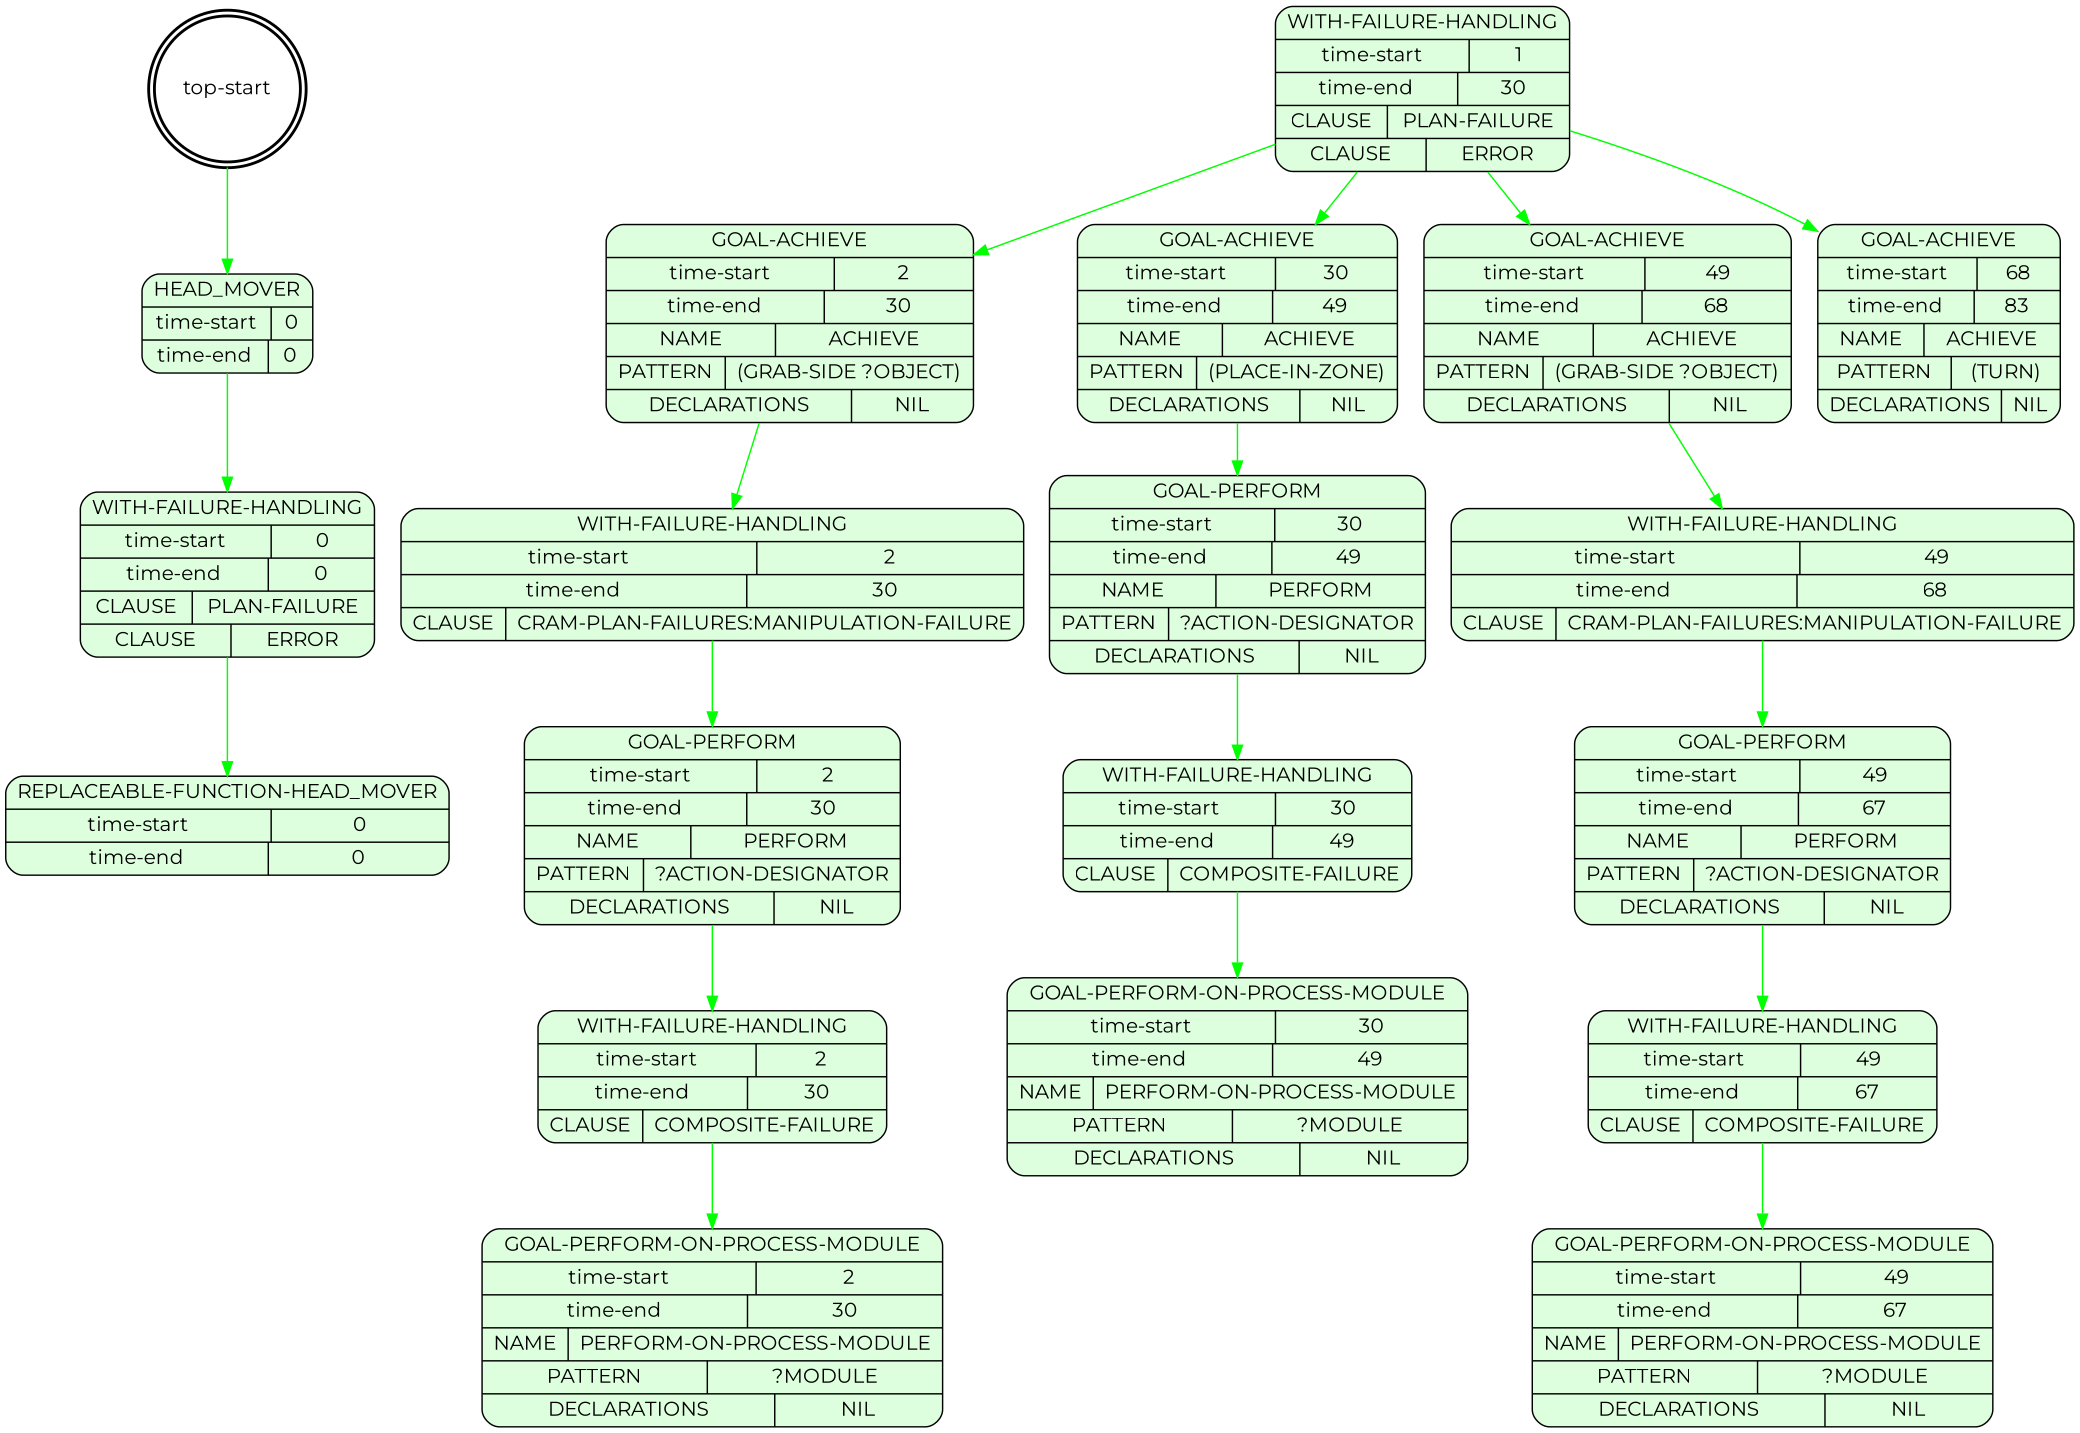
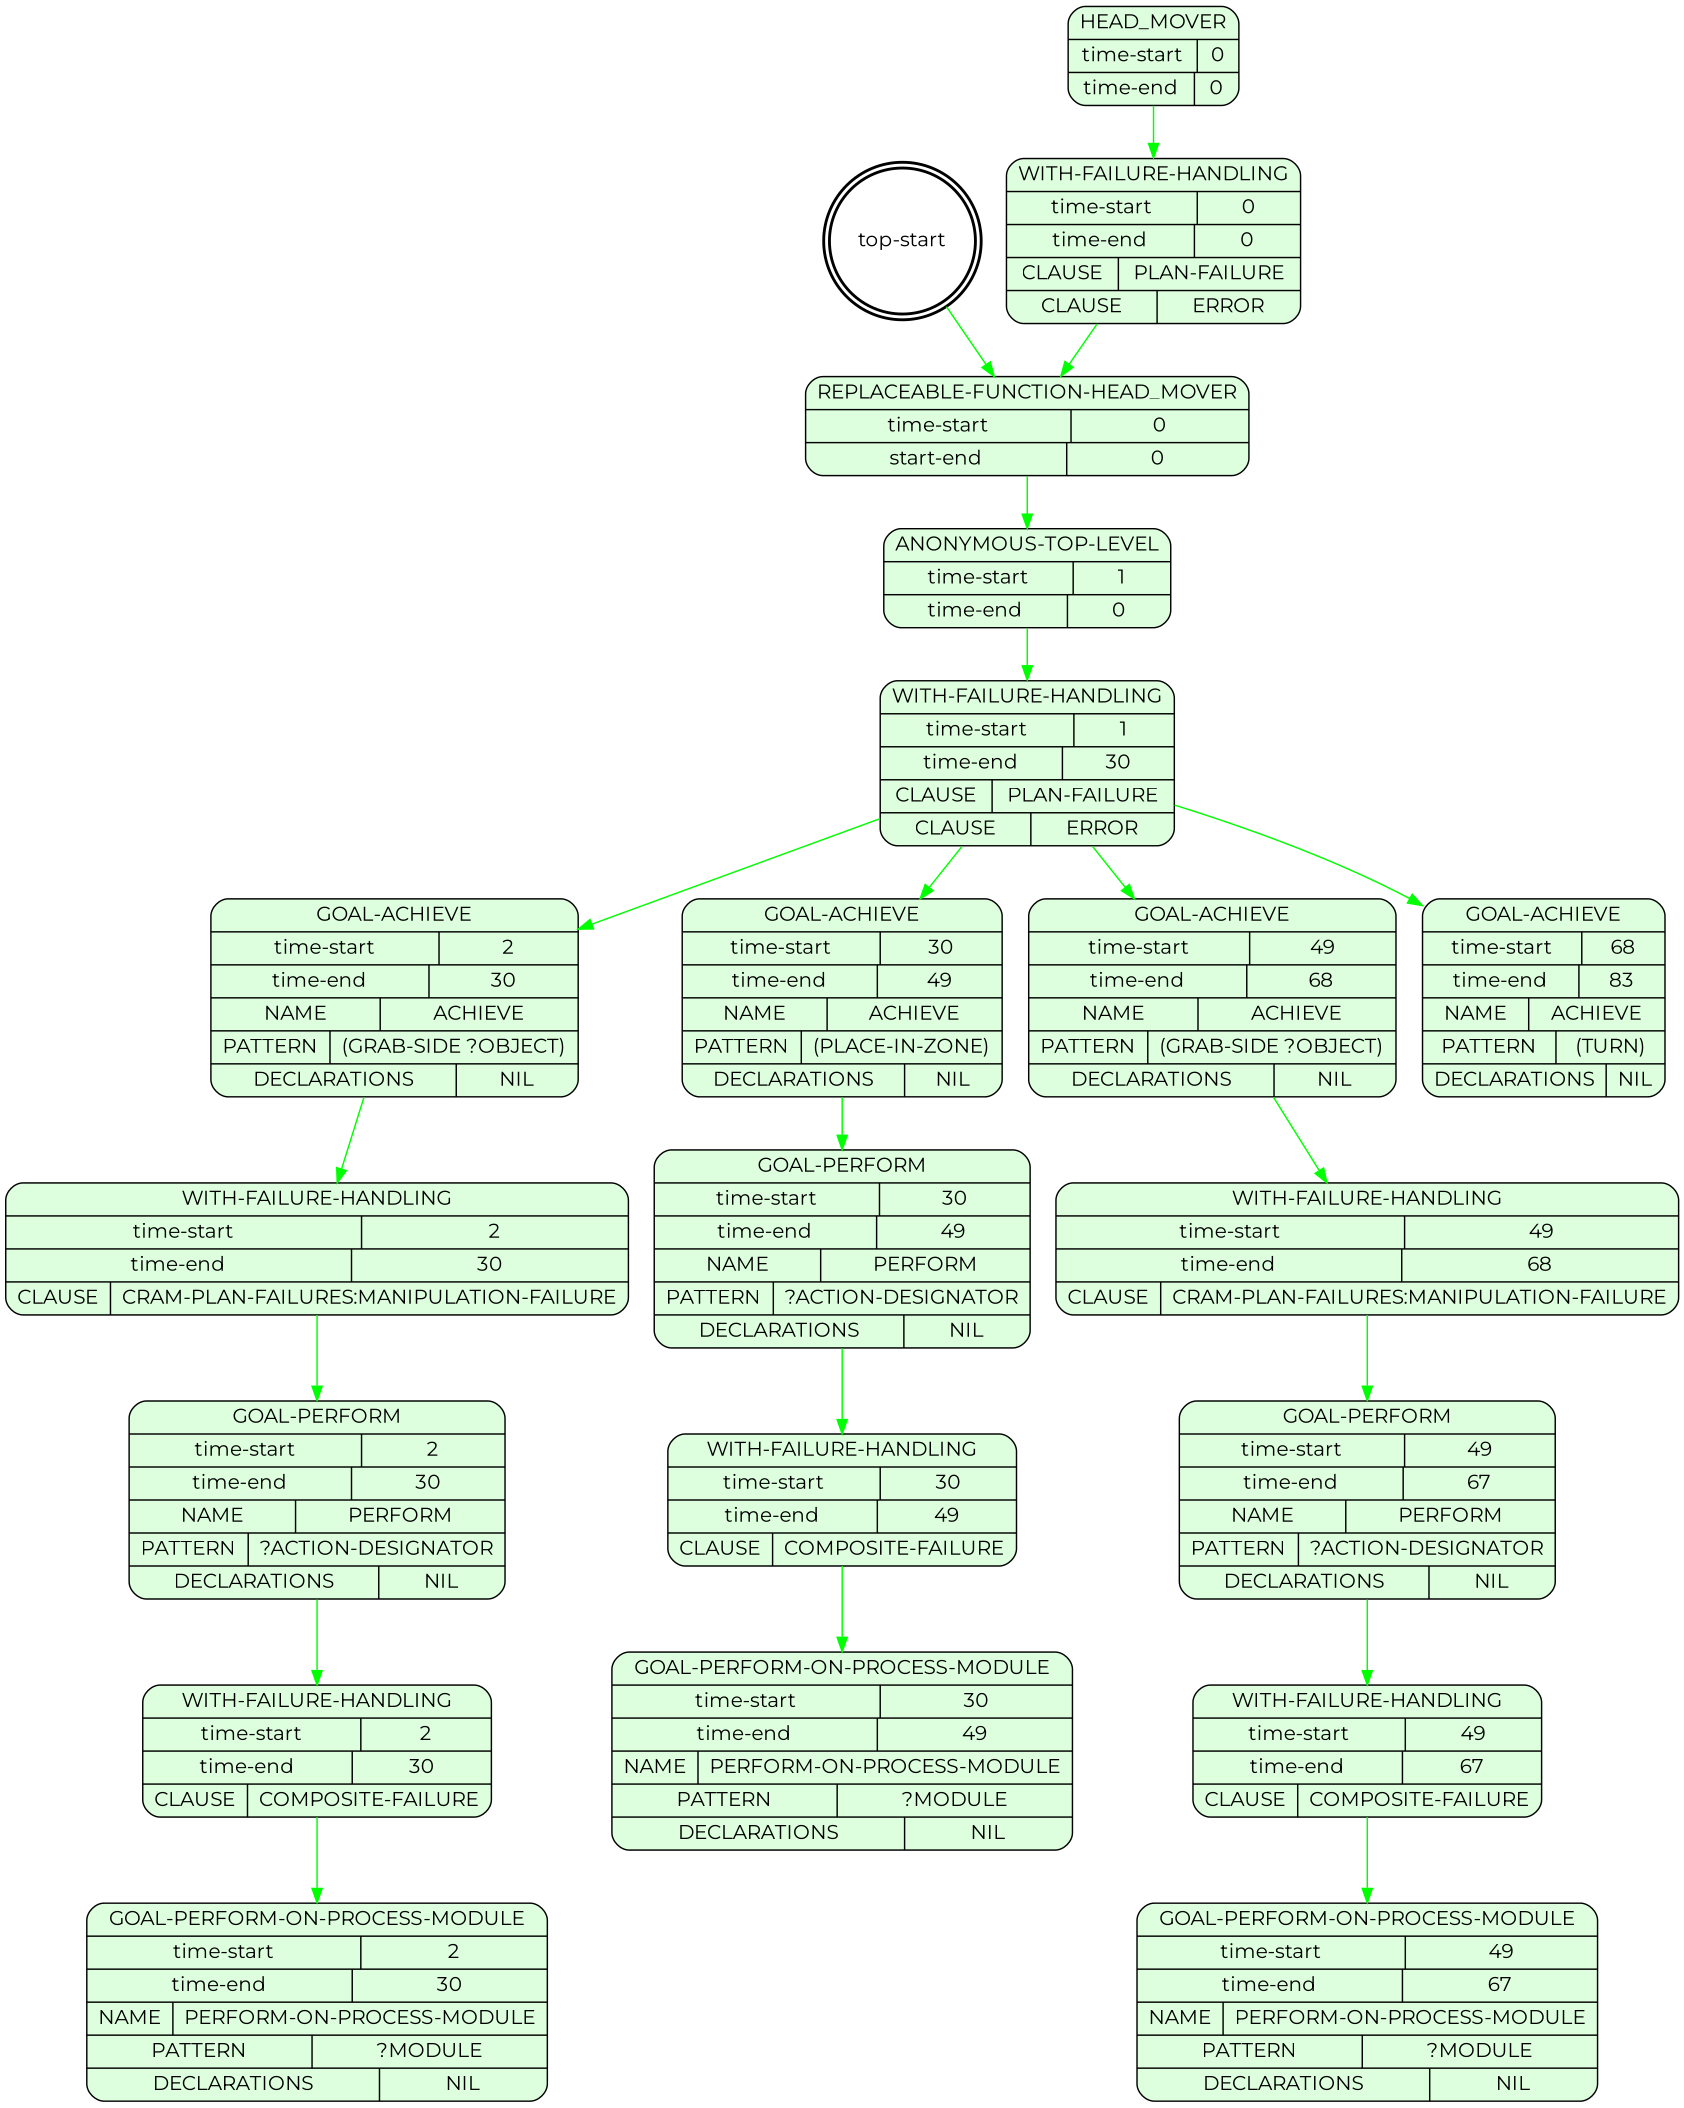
edge "top-start" -> "HEAD_MOVER": now "top-start" -> "REPLACEABLE-FUNCTION-HEAD_MOVER"
node "ANONYMOUS-TOP-LEVEL": added
node "REPLACEABLE-FUNCTION-HEAD_MOVER": text "time-end" -> "start-end"
